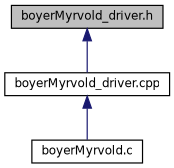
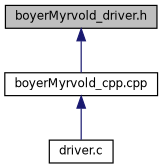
node "boyerMyrvold_driver.cpp": label "boyerMyrvold_driver.cpp" -> "boyerMyrvold_cpp.cpp"
node "boyerMyrvold.c": label "boyerMyrvold.c" -> "driver.c"
